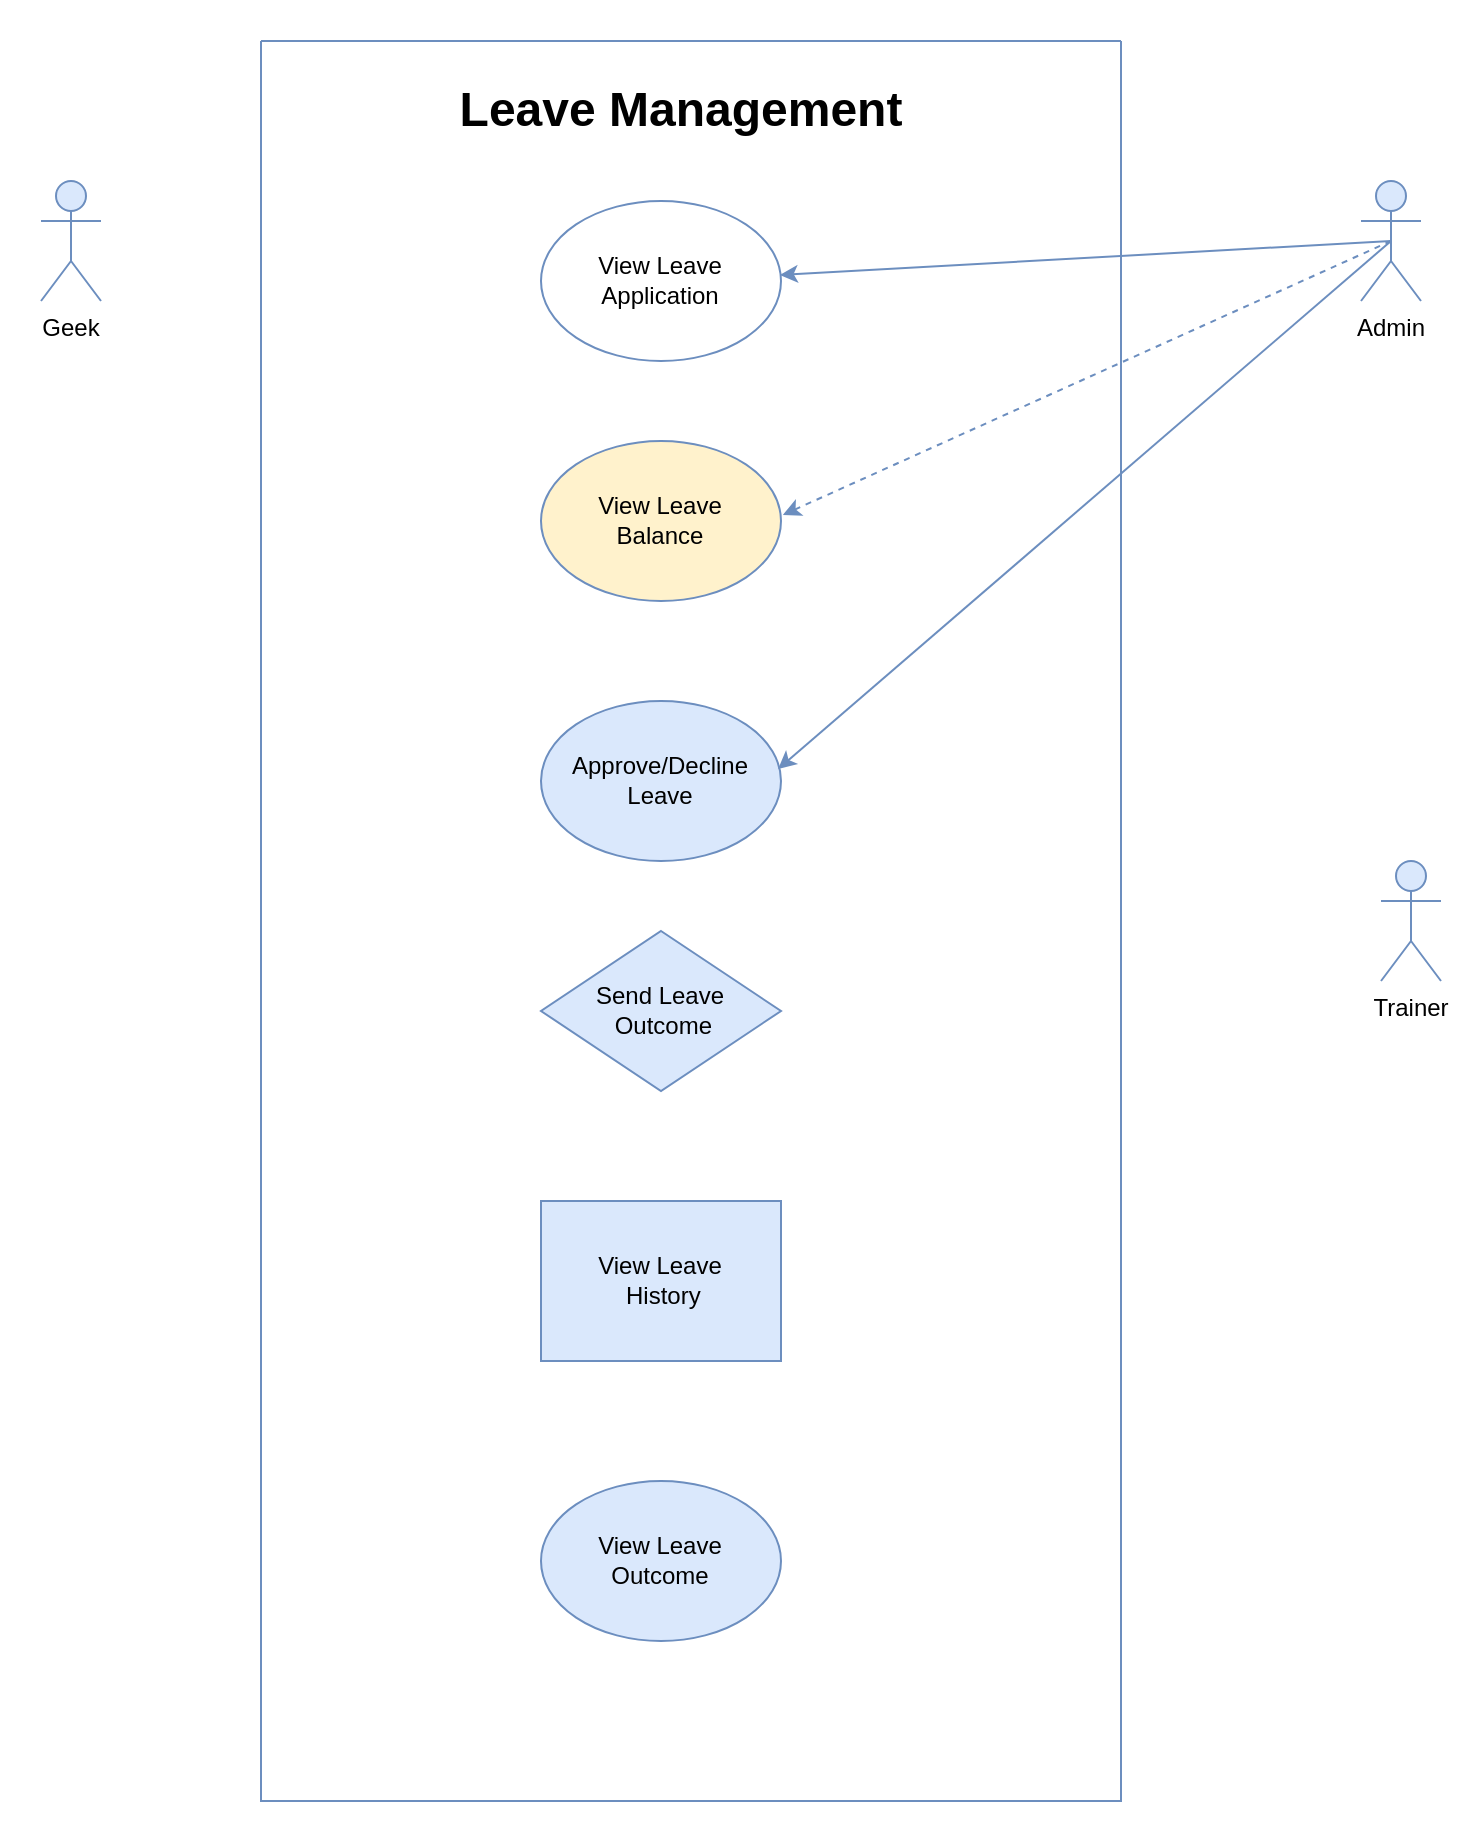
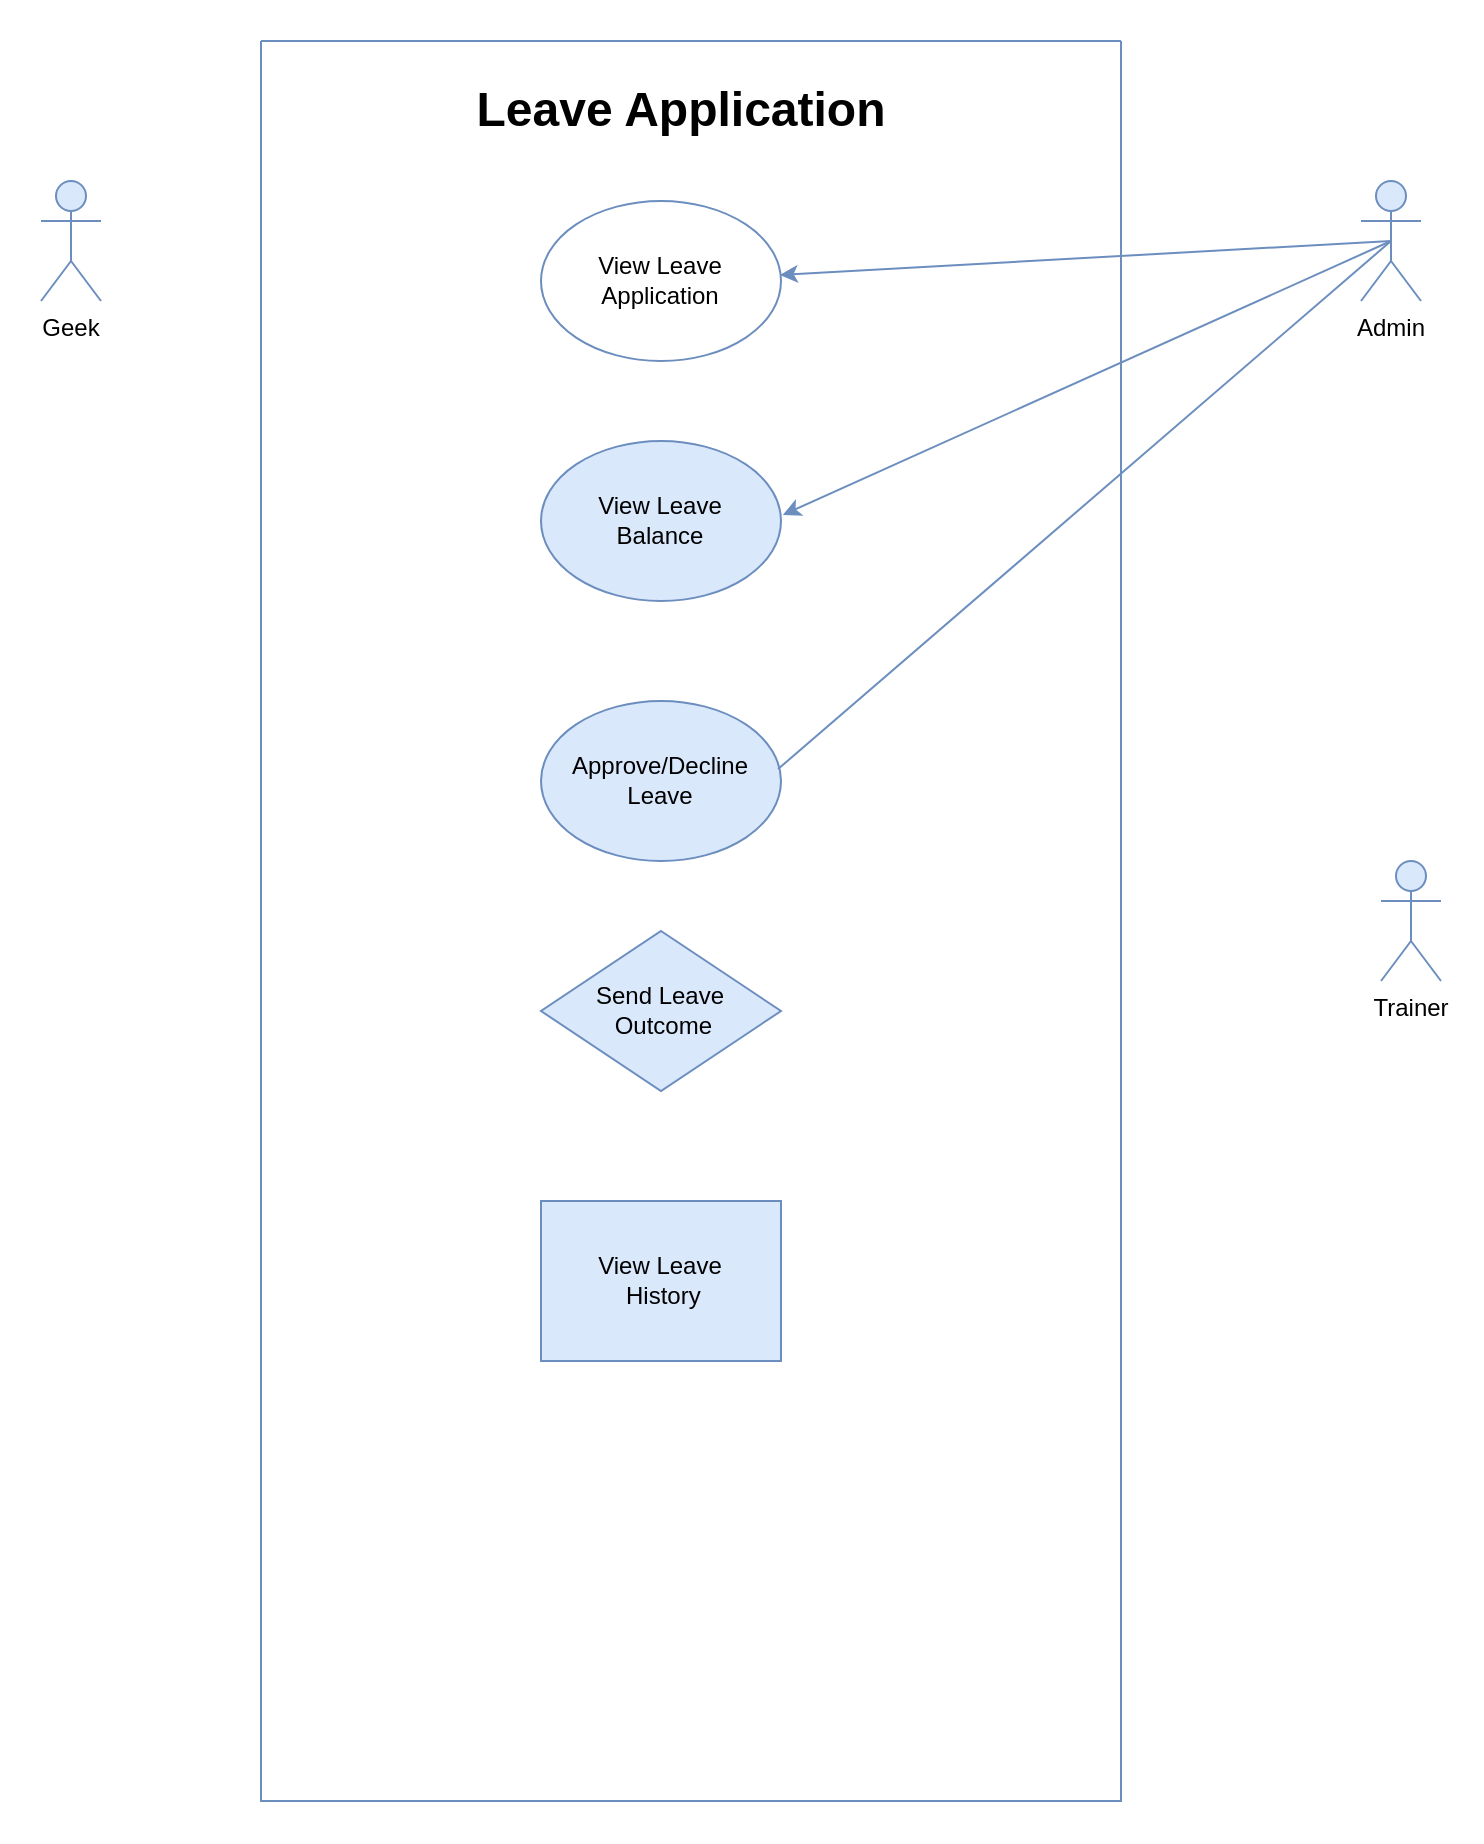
node "Leave Management": label "Leave Management" -> "Leave Application"
edge "Admin" -> "View Leave Balance": style dashed -> solid
node "View Leave Balance": fillcolor #fff2cc -> #dae8fc
edge "Admin" -> "Approve/Decline Leave": arrowhead classic -> none
node "View Leave Outcome": removed
